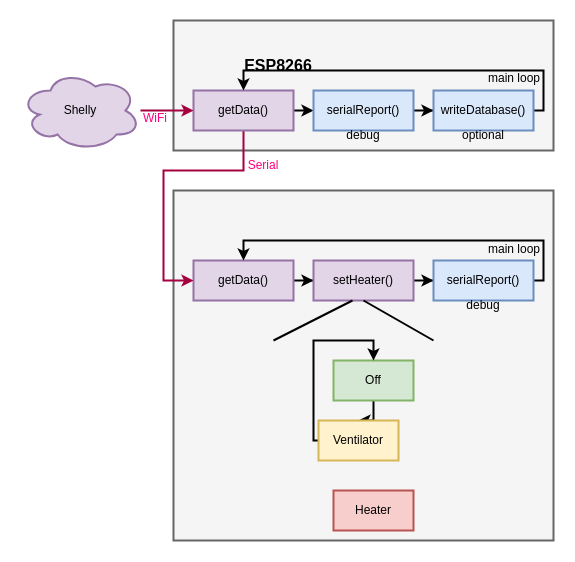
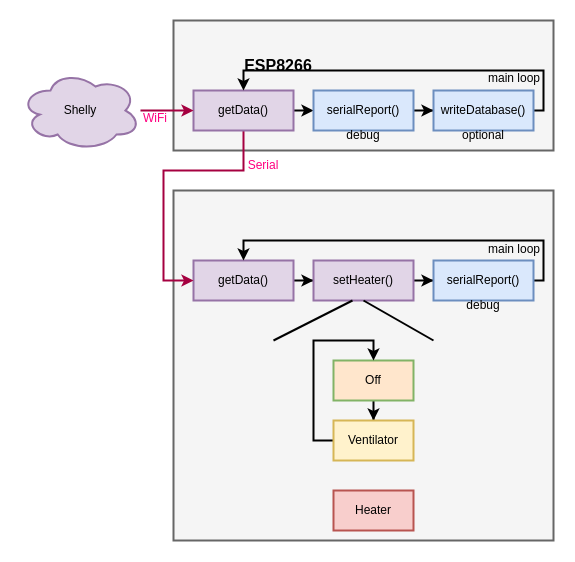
node "Off": fillcolor #d5e8d4 -> #ffe6cc
node "Ventilator": moved (359, 441) -> (374, 441)
